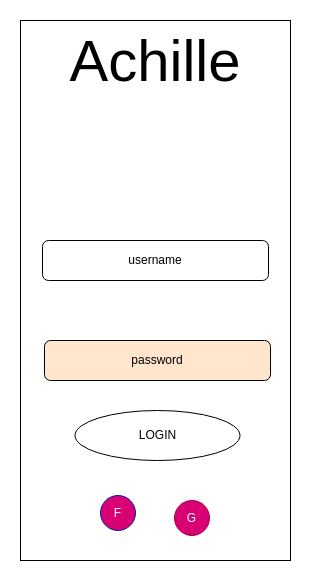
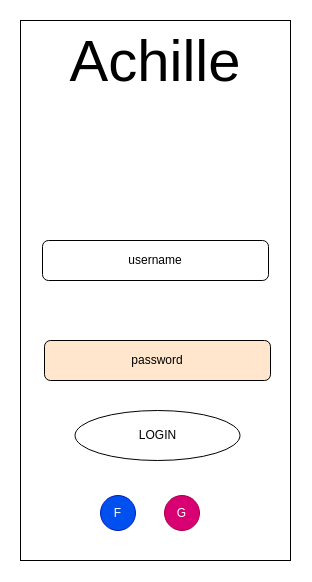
node "F": fillcolor #d80073 -> #0050ef
node "G": moved (192, 518) -> (182, 513)
